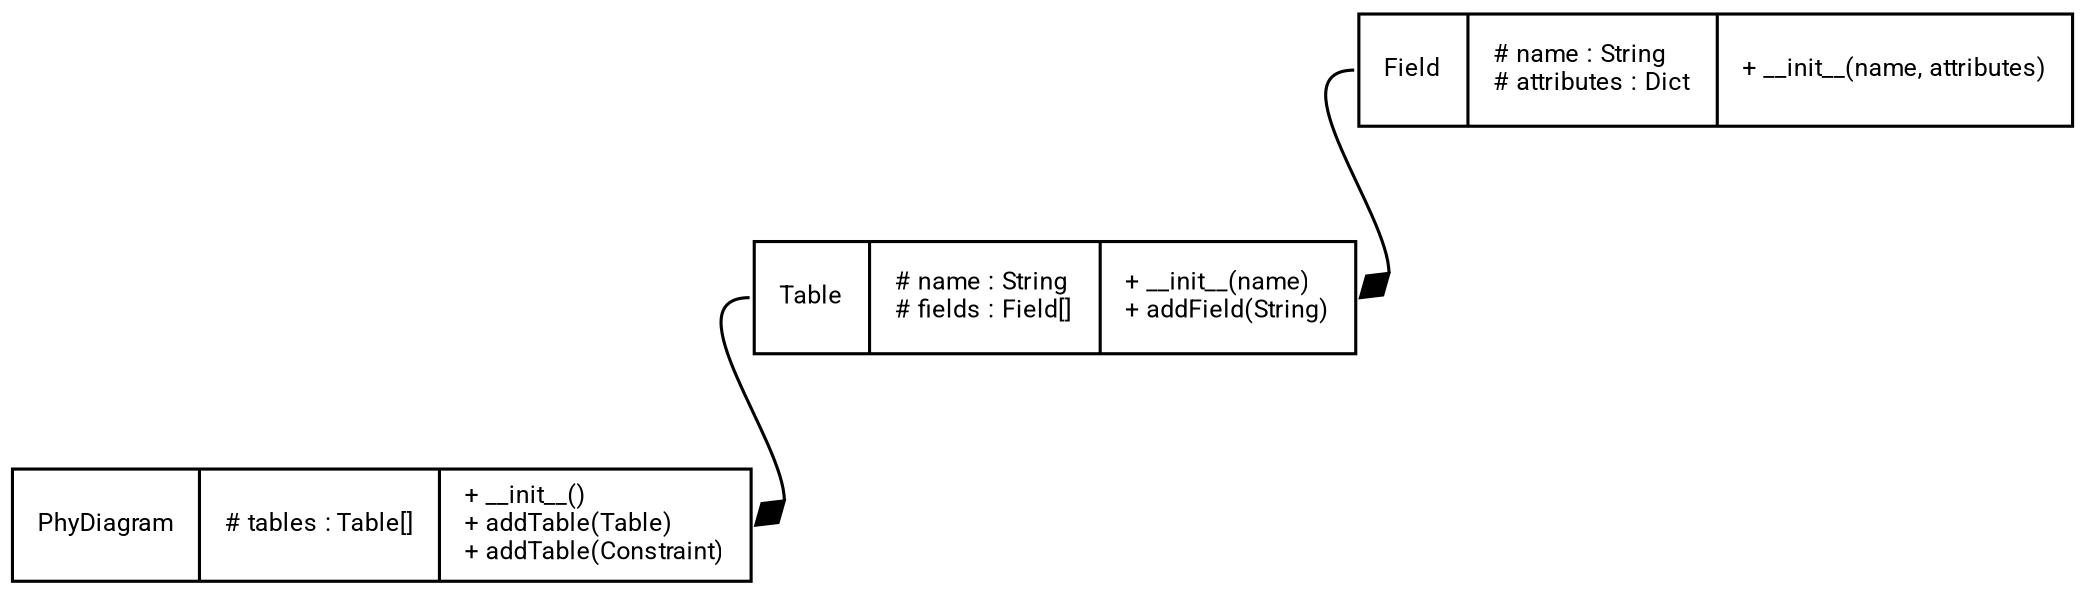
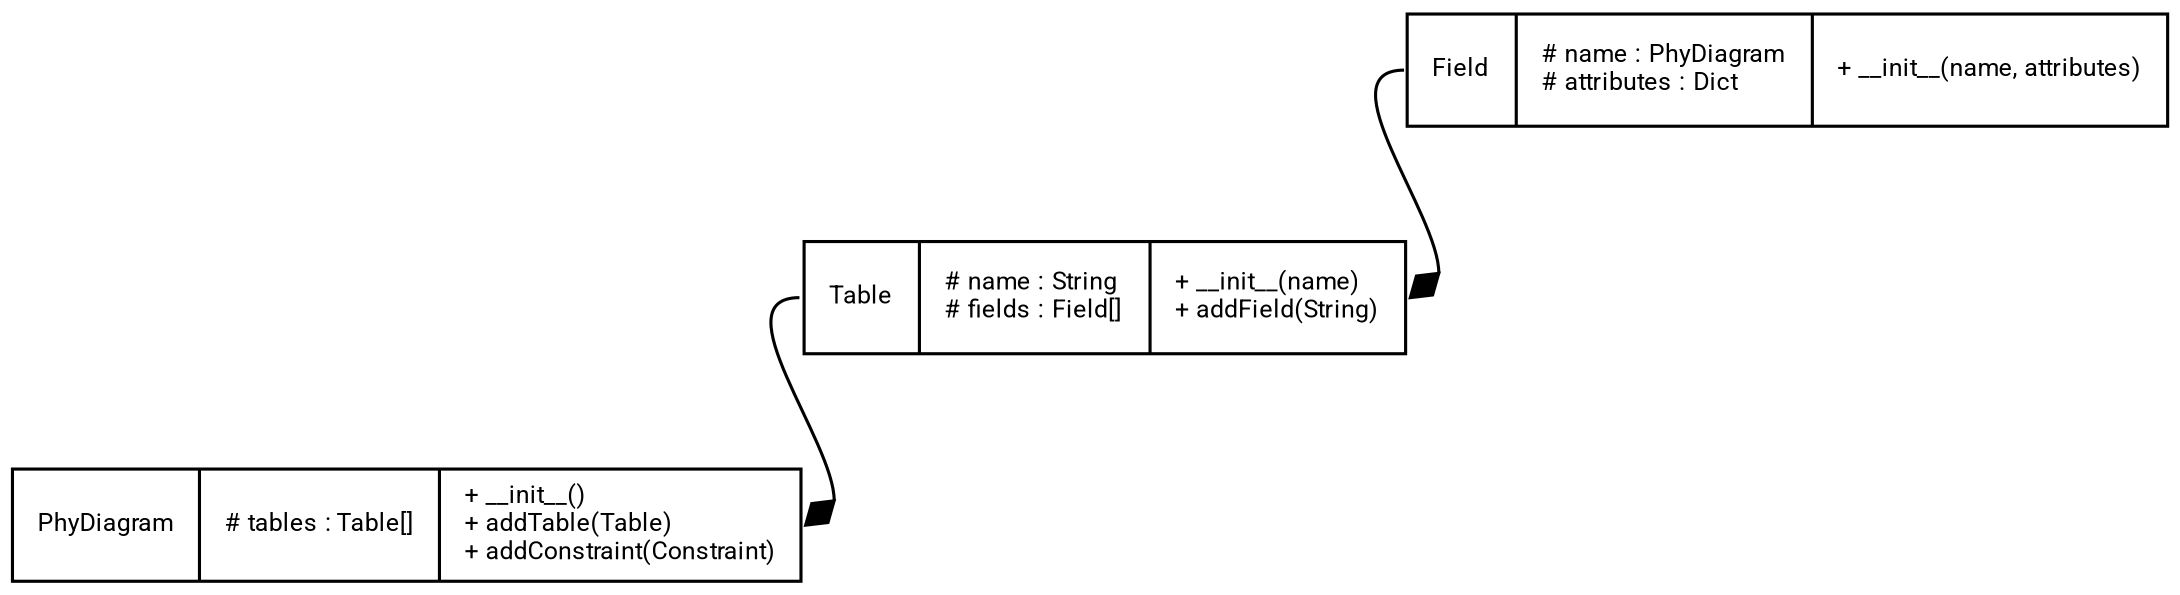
node "Field": text "# name : String" -> "# name : PhyDiagram"
node "PhyDiagram": text "+ addTable(Constraint)" -> "+ addConstraint(Constraint)"
